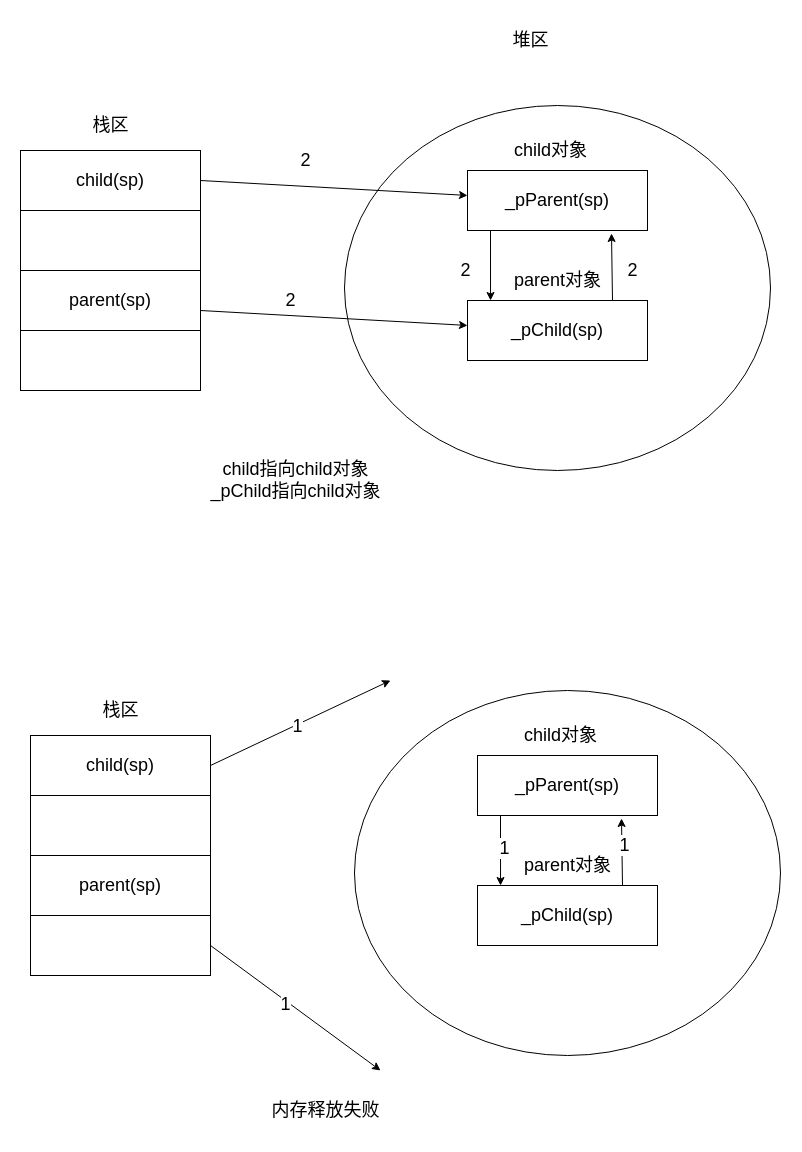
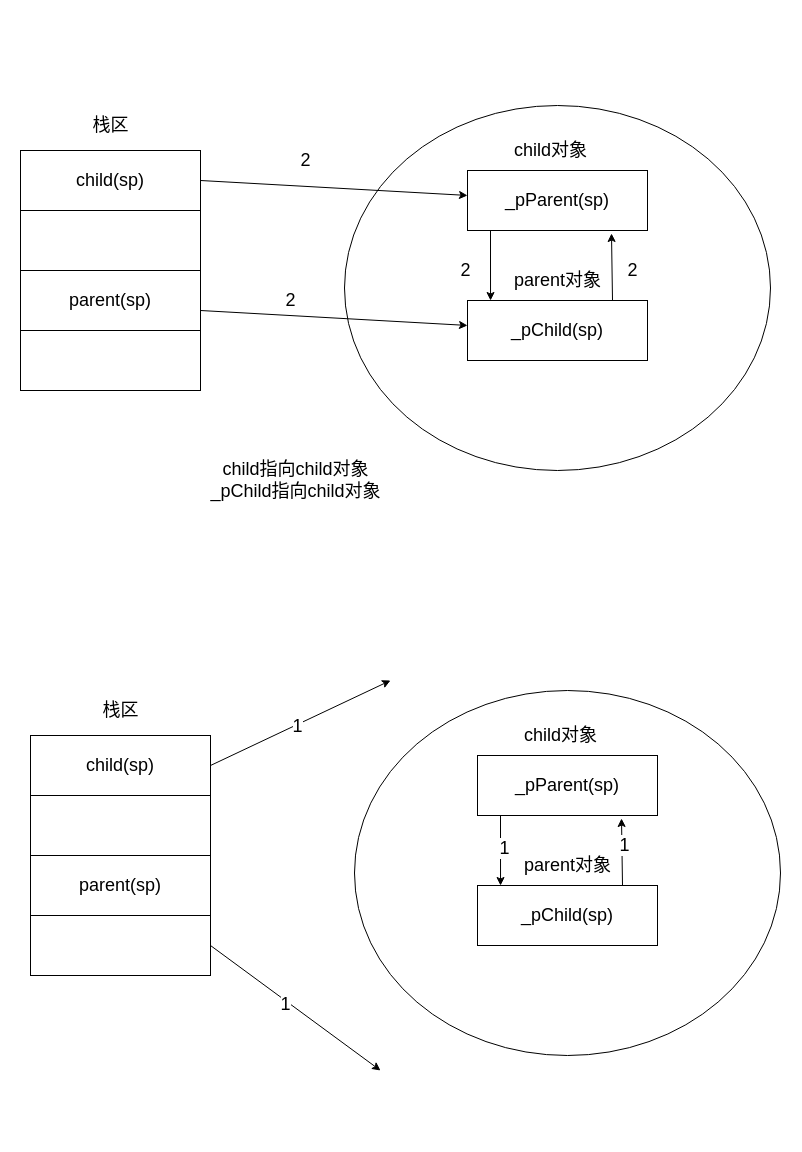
node "堆区": removed
node "内存释放失败": removed
